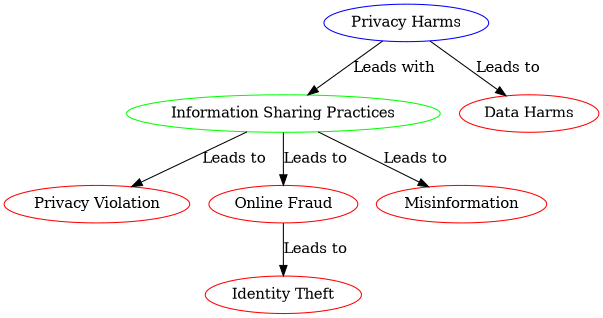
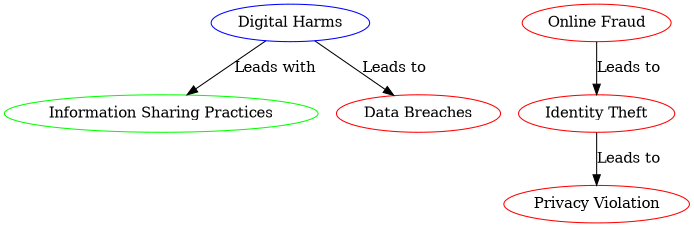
node "Privacy Harms": label "Privacy Harms" -> "Digital Harms"
node "Data Harms": label "Data Harms" -> "Data Breaches"
edge "Information Sharing Practices" -> "Online Fraud": removed, label "Leads to"
edge "Information Sharing Practices" -> "Privacy Violation": now "Identity Theft" -> "Privacy Violation"
node "Misinformation": removed
